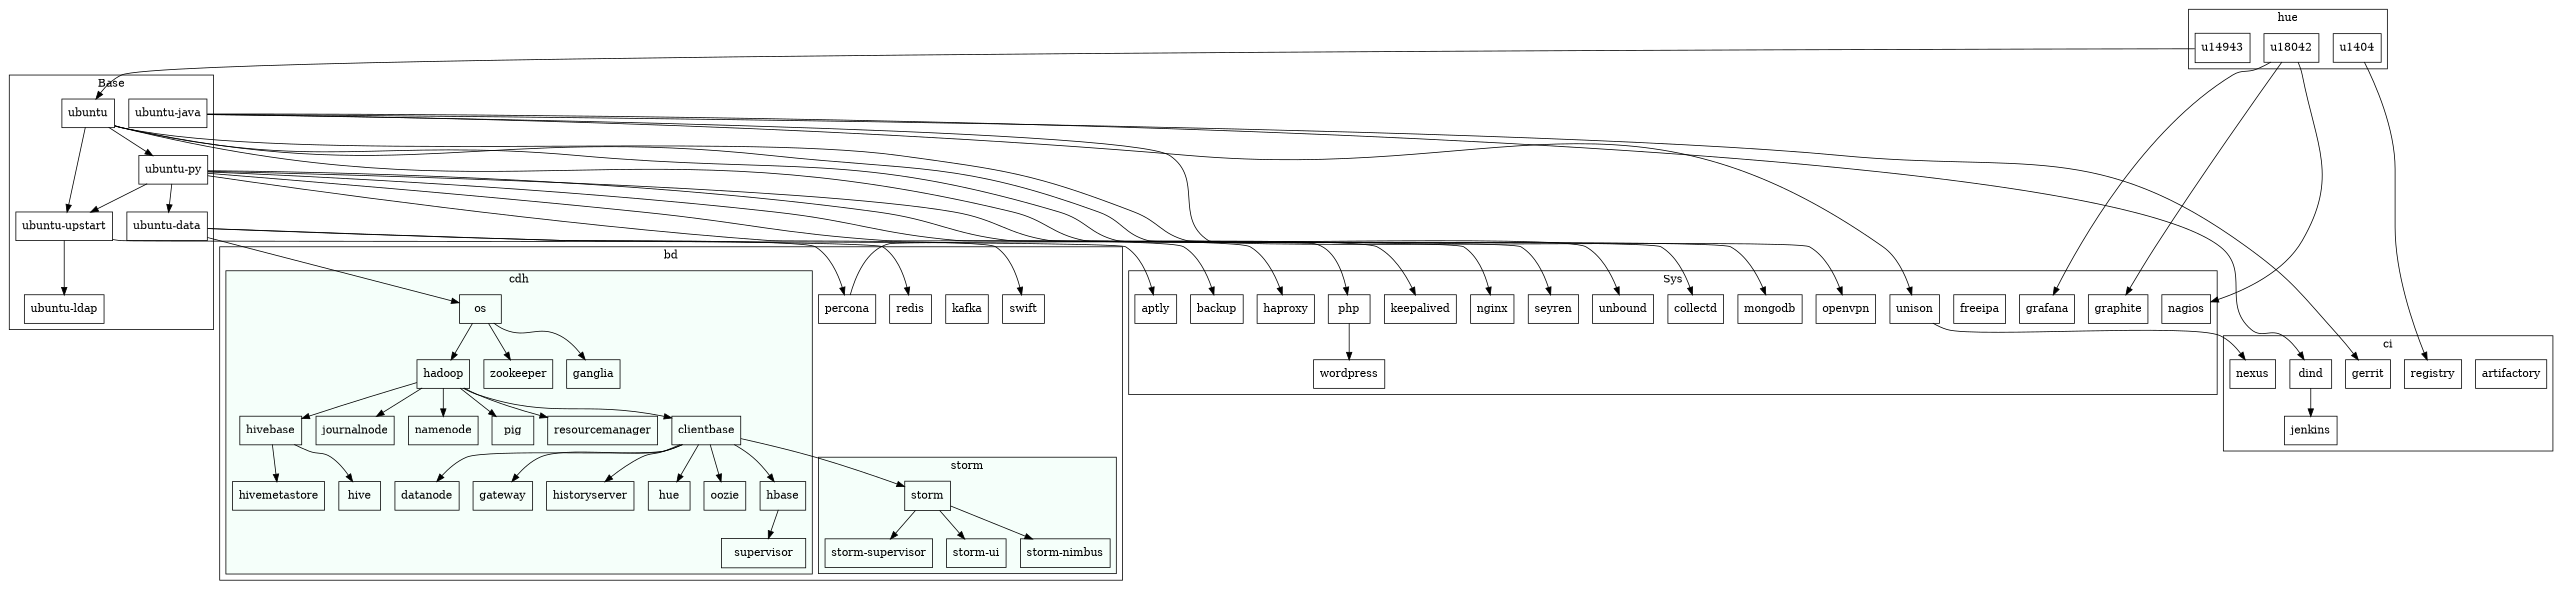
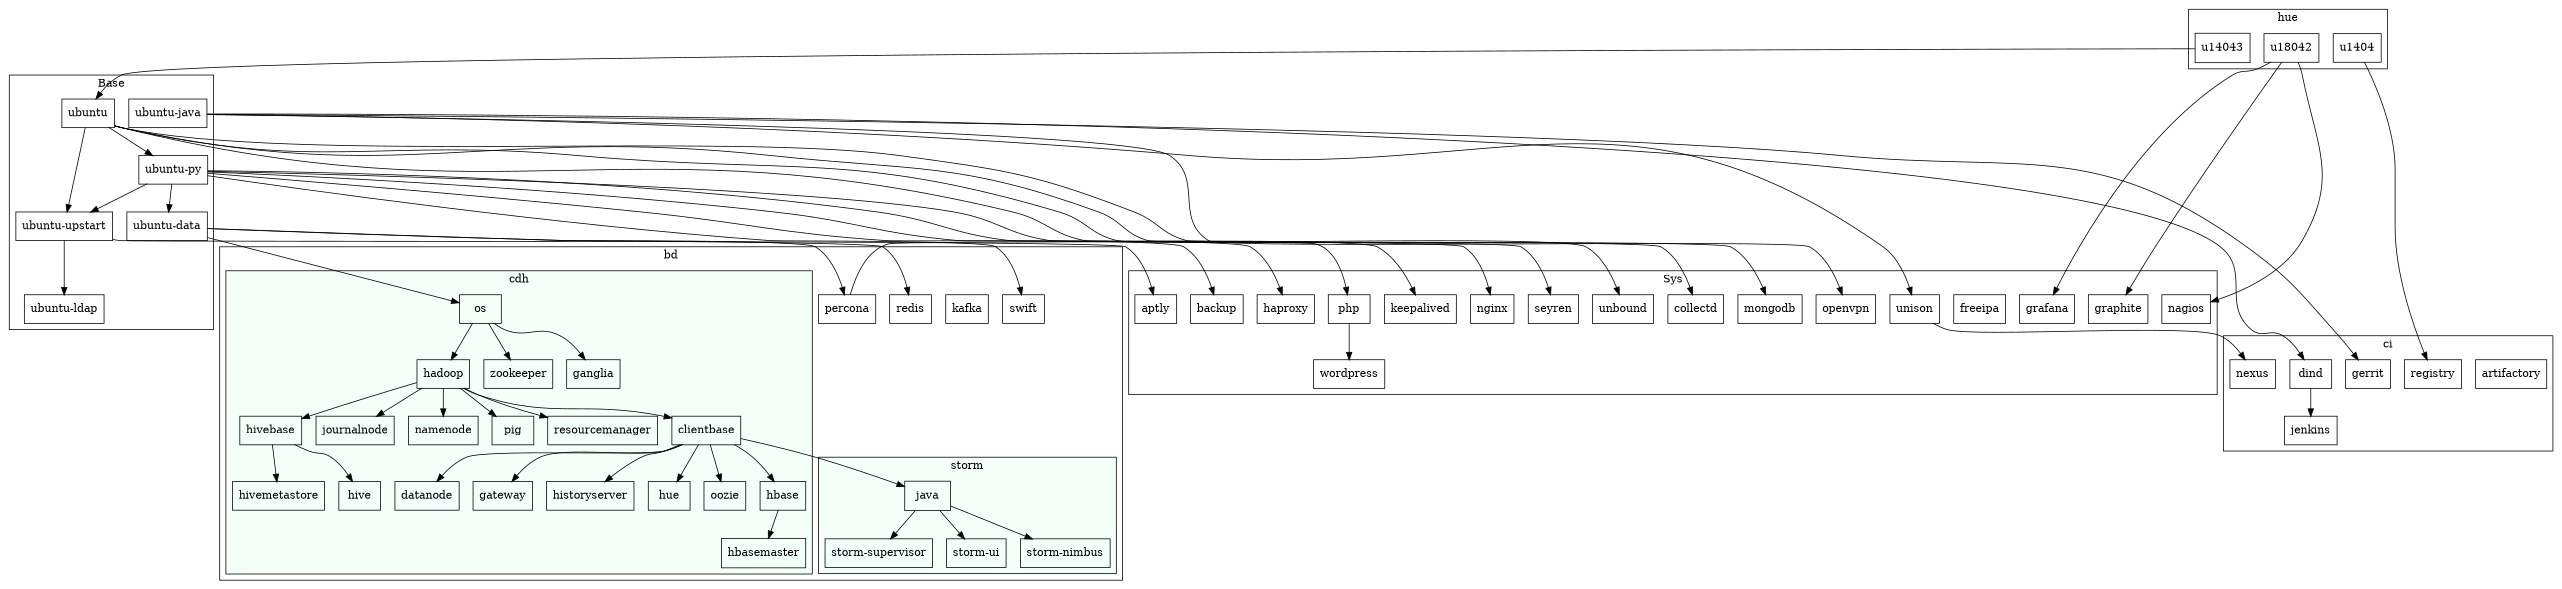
node "u14943": label "u14943" -> "u14043"
node "storm": label "storm" -> "java"
node "supervisor": label "supervisor" -> "hbasemaster"
